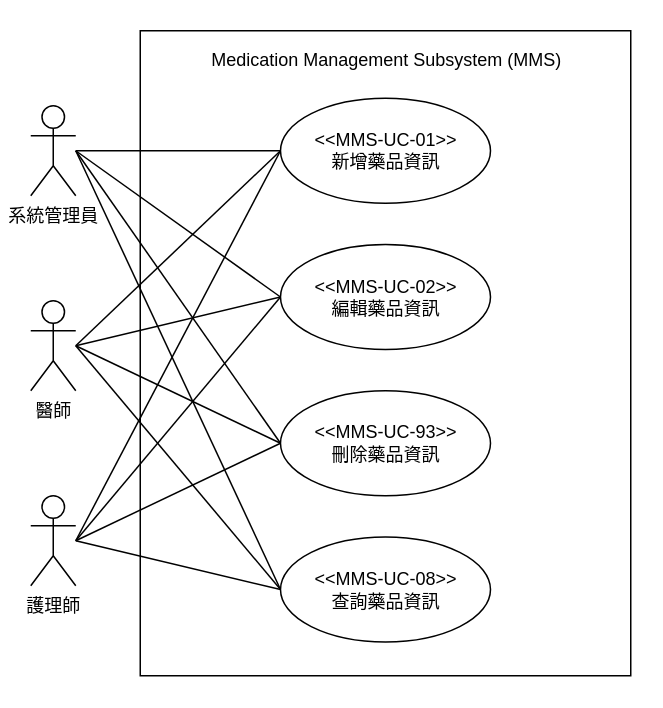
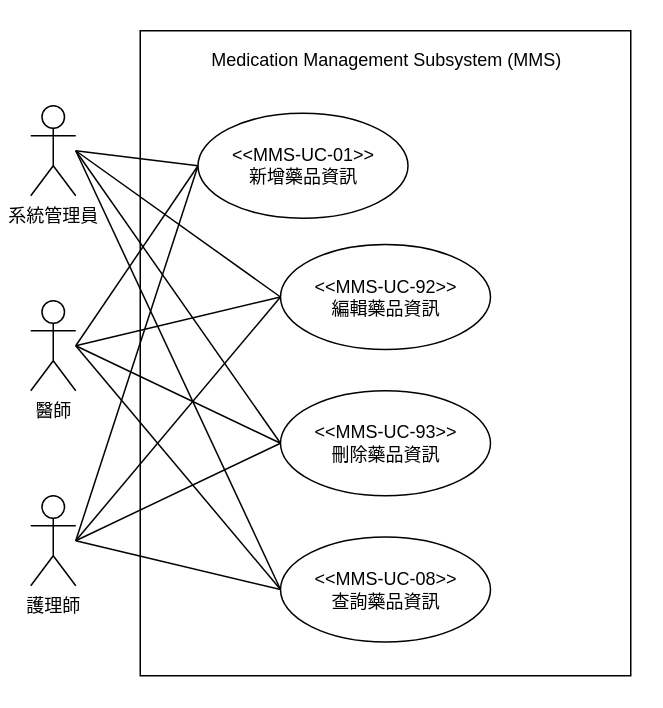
node "<<MMS-UC-01>> 新增藥品資訊": moved (386, 151) -> (303, 166)
node "<<MMS-UC-02>> 編輯藥品資訊": label "<<MMS-UC-02>> 編輯藥品資訊" -> "<<MMS-UC-92>> 編輯藥品資訊"
